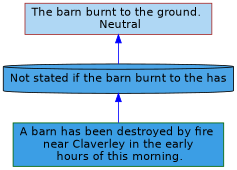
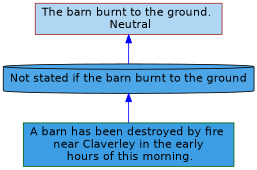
node "Not stated if the barn burnt to the has": label "Not stated if the barn burnt to the has" -> "Not stated if the barn burnt to the ground"
